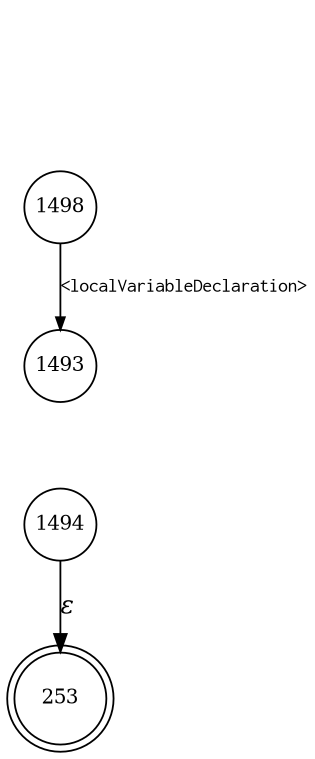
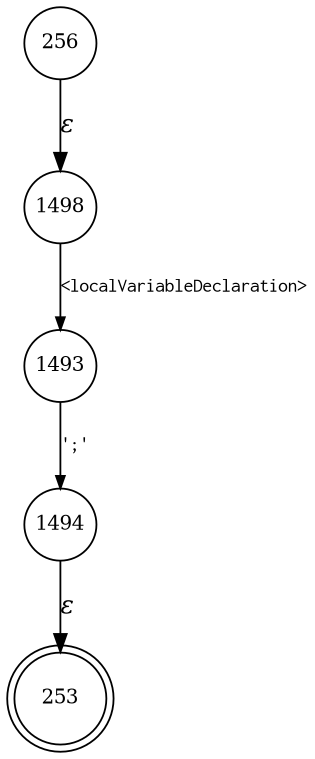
node "256": added
edge "1493" -> "1494": added, label "';'"
